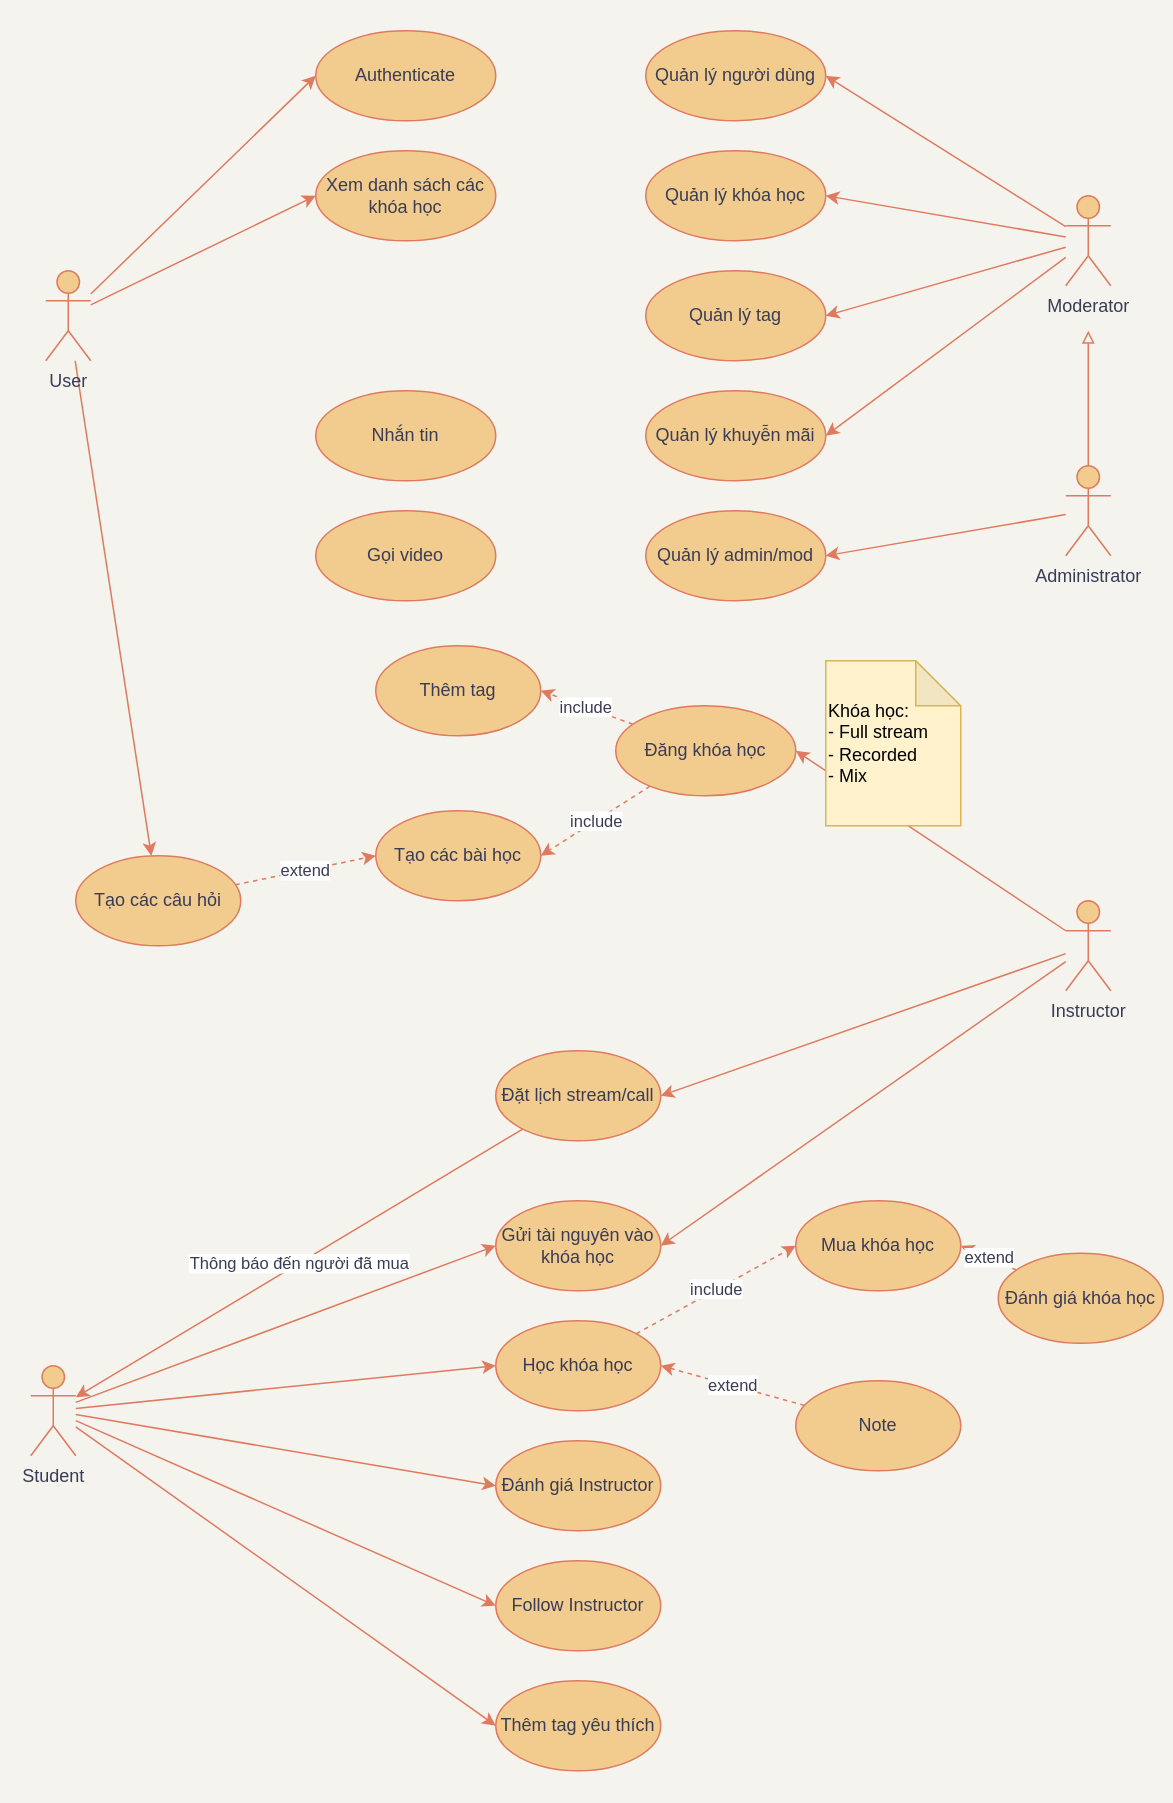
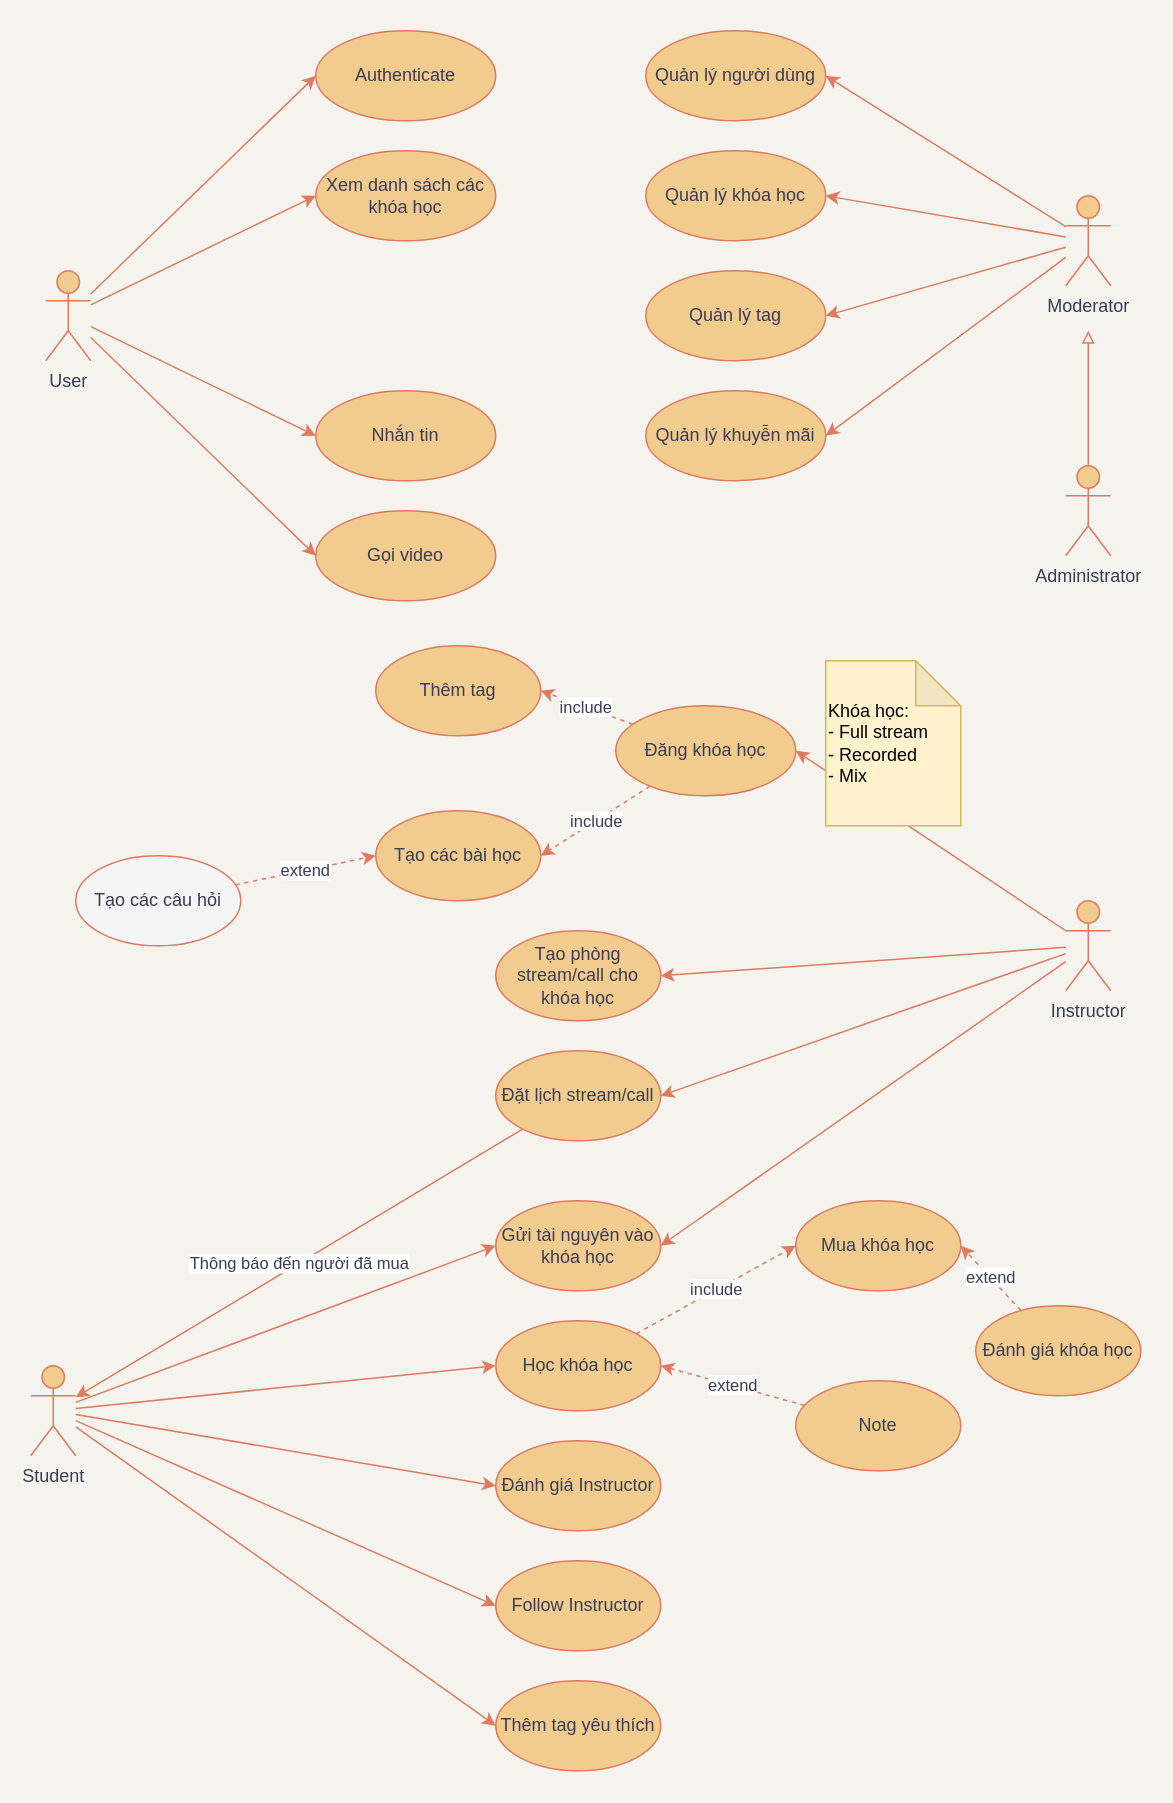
edge "User" -> "Gọi video": added
edge "Administrator" -> "Quản lý admin/mod": removed
node "Quản lý admin/mod": removed
edge "User" -> "Tạo các câu hỏi": now "User" -> "Nhắn tin"
node "Tạo các câu hỏi": fillcolor #f2cc8f -> #f5f5f5
edge "Instructor" -> "Tạo phòng stream/call cho khóa học": added
node "Tạo phòng stream/call cho khóa học": added
node "Đánh giá khóa học": moved (1081, 1298) -> (1058, 1351)
